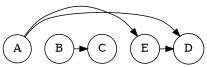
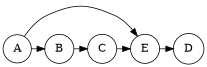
edge "A" -> "D": now "A" -> "B"
edge "C" -> "E": added
